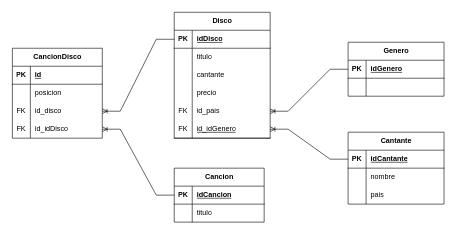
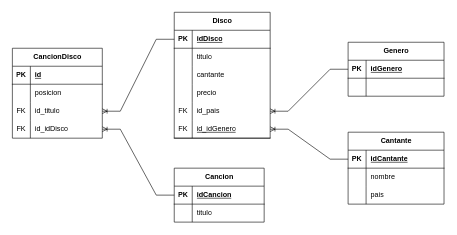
node "id_disco": label "id_disco" -> "id_titulo"
